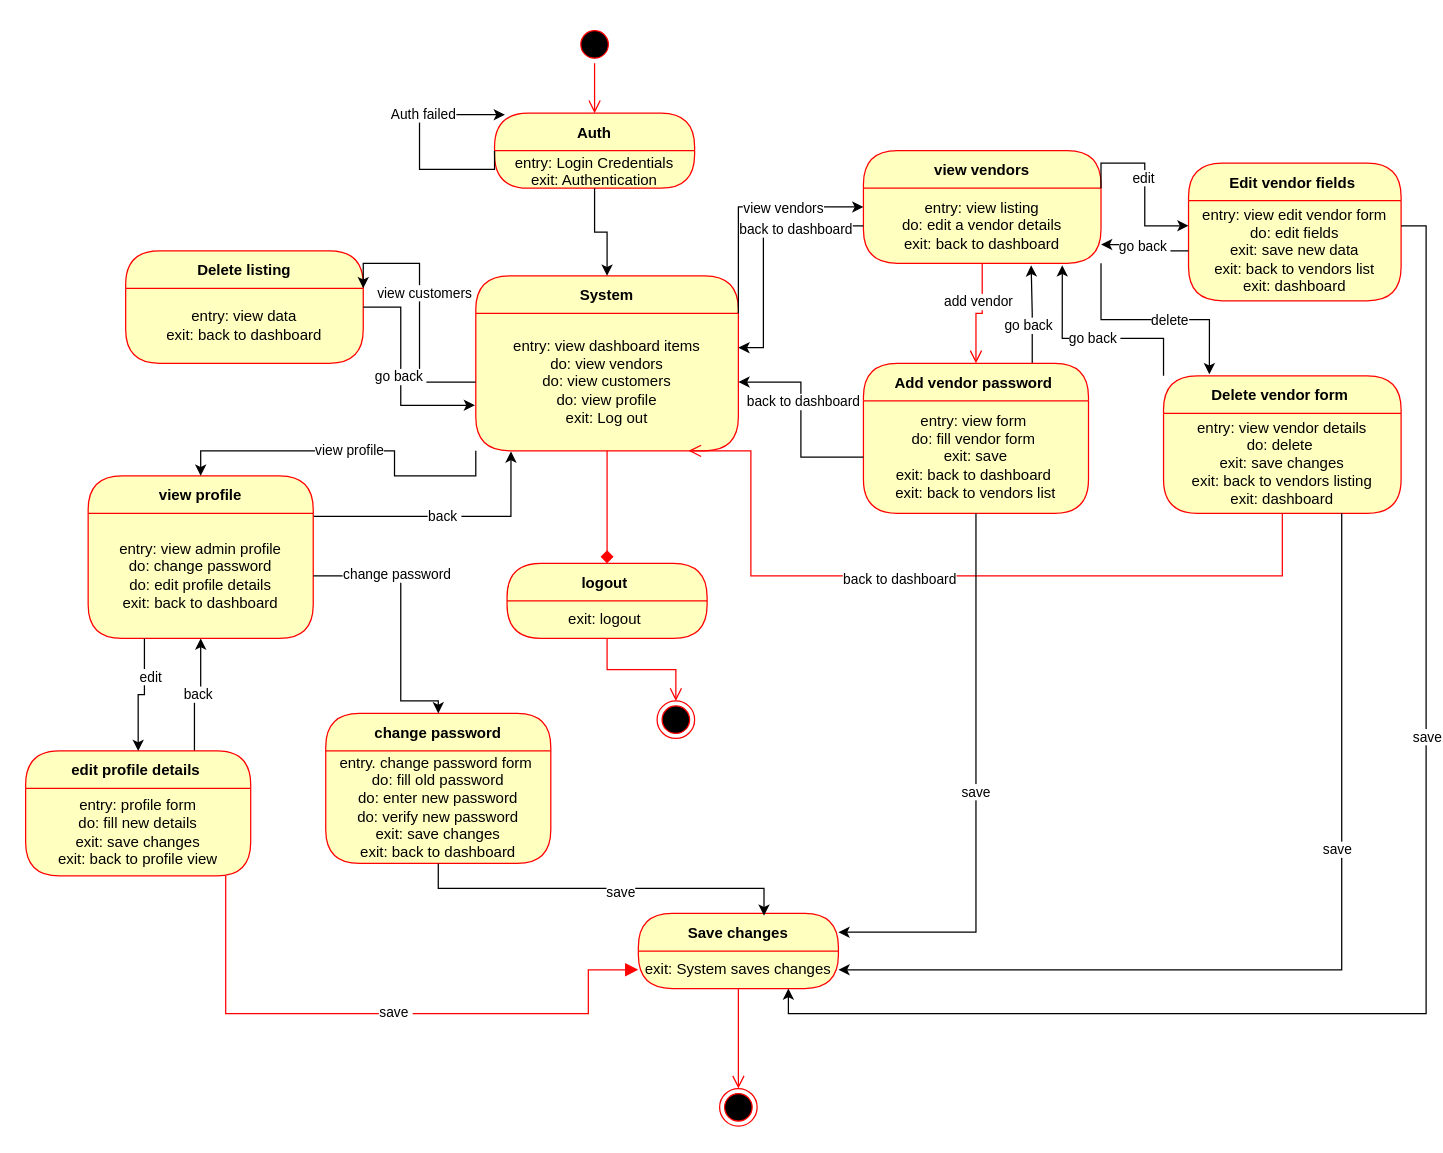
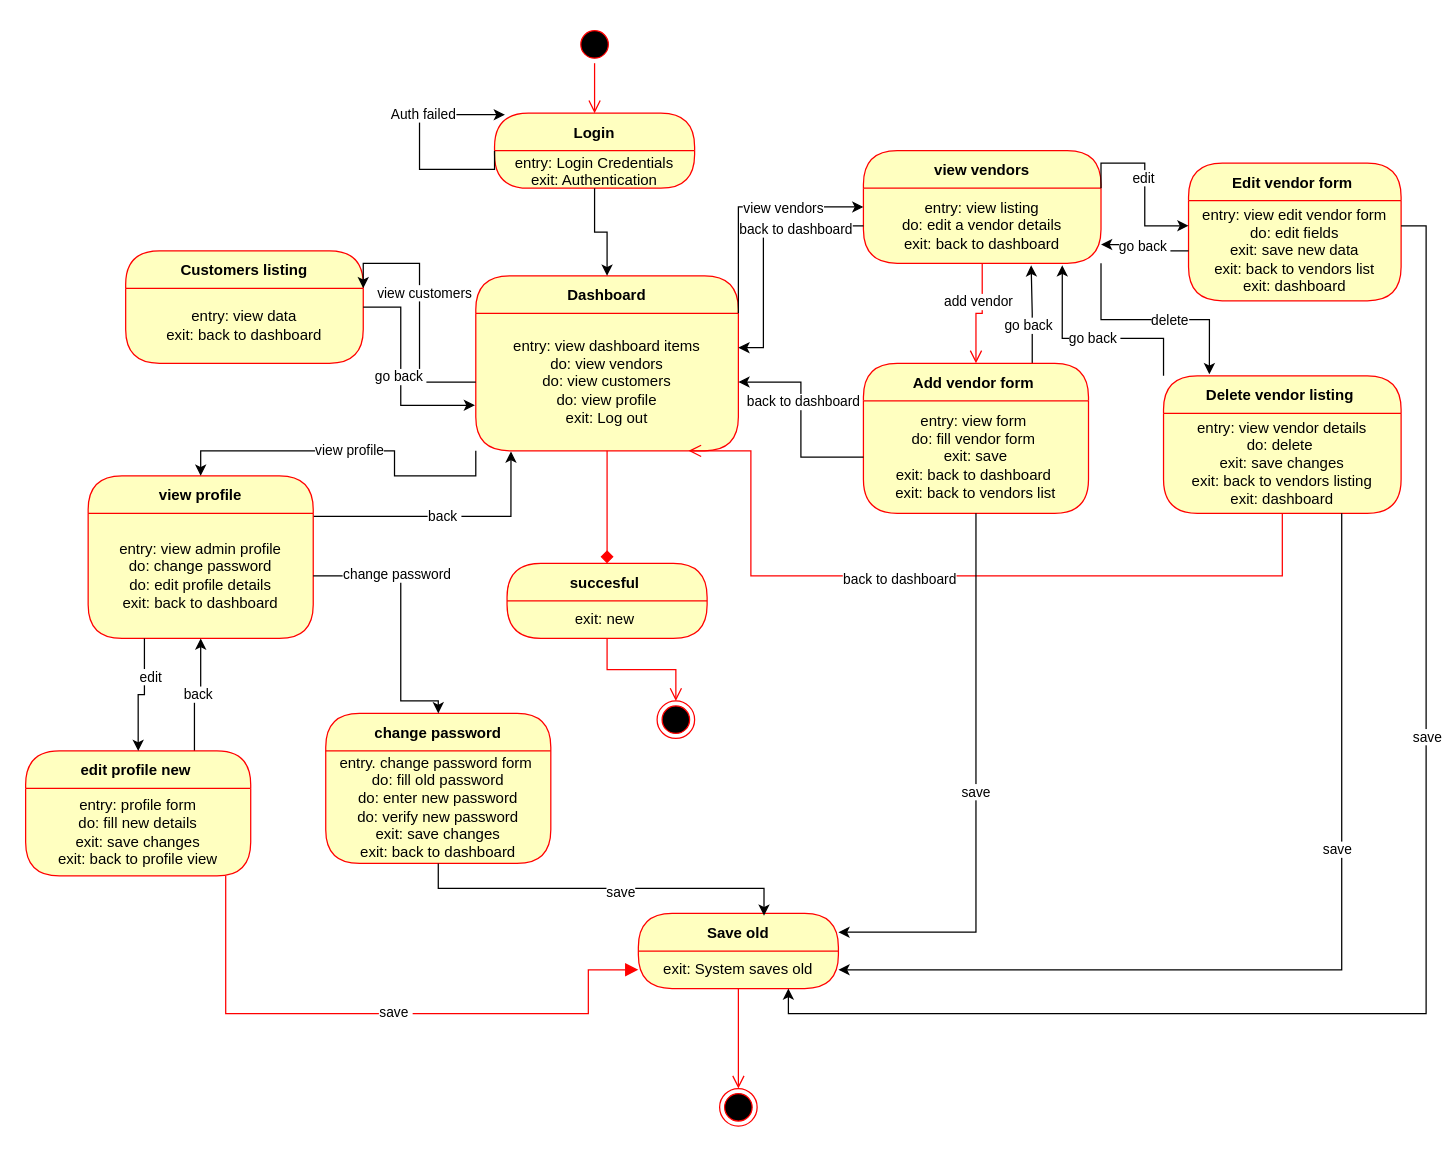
node "Auth": label "Auth" -> "Login"
node "Edit vendor fields": label "Edit vendor fields" -> "Edit vendor form"
node "Delete listing": label "Delete listing" -> "Customers listing"
node "System": label "System" -> "Dashboard"
node "Add vendor password": label "Add vendor password" -> "Add vendor form"
node "Delete vendor form": label "Delete vendor form" -> "Delete vendor listing"
node "logout": label "logout" -> "succesful"
node "exit: logout": label "exit: logout" -> "exit: new"
node "edit profile details": label "edit profile details" -> "edit profile new"
node "Save changes": label "Save changes" -> "Save old"
node "exit: System saves changes": label "exit: System saves changes" -> "exit: System saves old"
